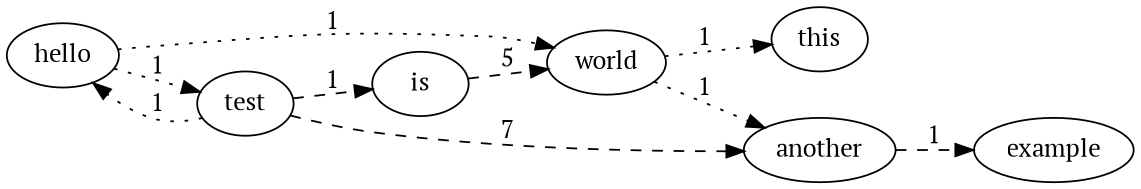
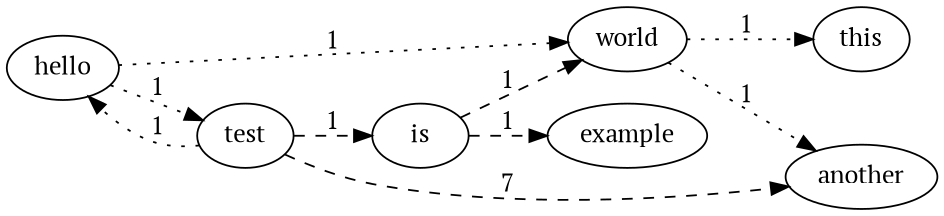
edge "is" -> "world": label "5" -> "1"
edge "another" -> "example": now "is" -> "example"
